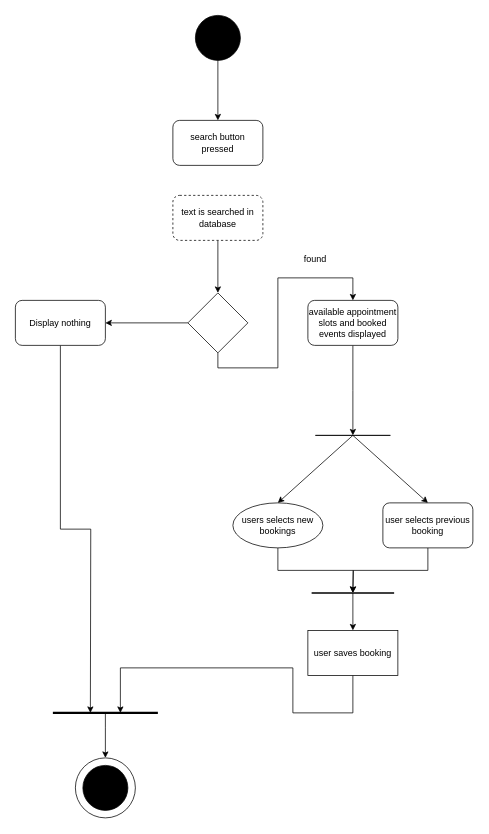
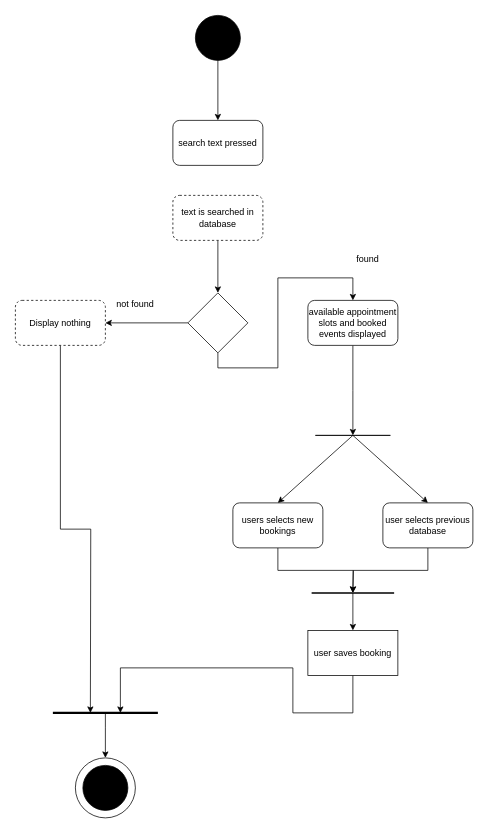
node "search button pressed": label "search button pressed" -> "search text pressed"
node "found": moved (315, 259) -> (368, 259)
node "not found": added
node "Display nothing": style solid -> dashed
node "users selects new bookings": shape ellipse -> rounded rectangle
node "user selects previous booking": label "user selects previous booking" -> "user selects previous database"
